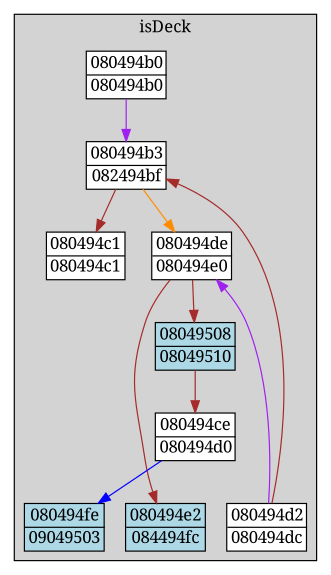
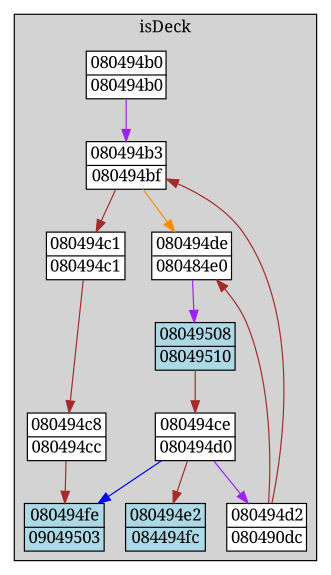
node "080494b3": text "082494bf" -> "080494bf"
node "080494de": text "080494e0" -> "080484e0"
edge "080494de" -> "08049508": color brown -> purple
edge "080494de" -> "080494e2": now "080494ce" -> "080494e2"
edge "080494d2" -> "080494de": color purple -> brown
node "080494c8": added
edge "080494ce" -> "080494d2": added
node "080494d2": text "080494dc" -> "080490dc"
